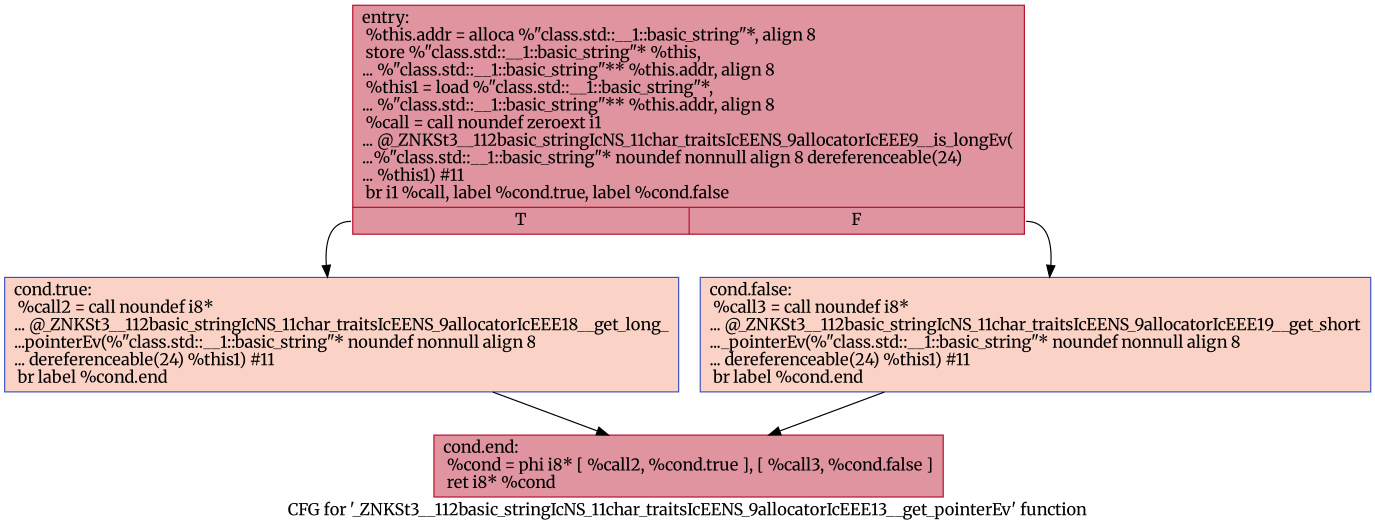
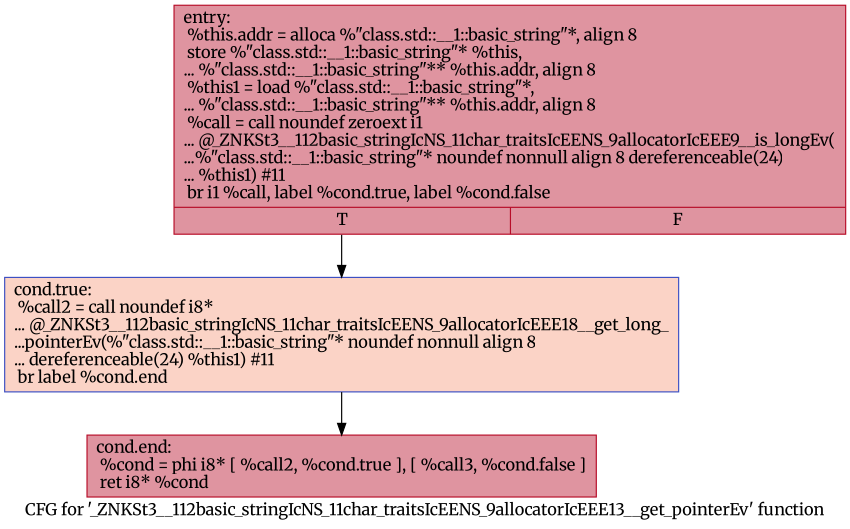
node "cond.false:": removed
